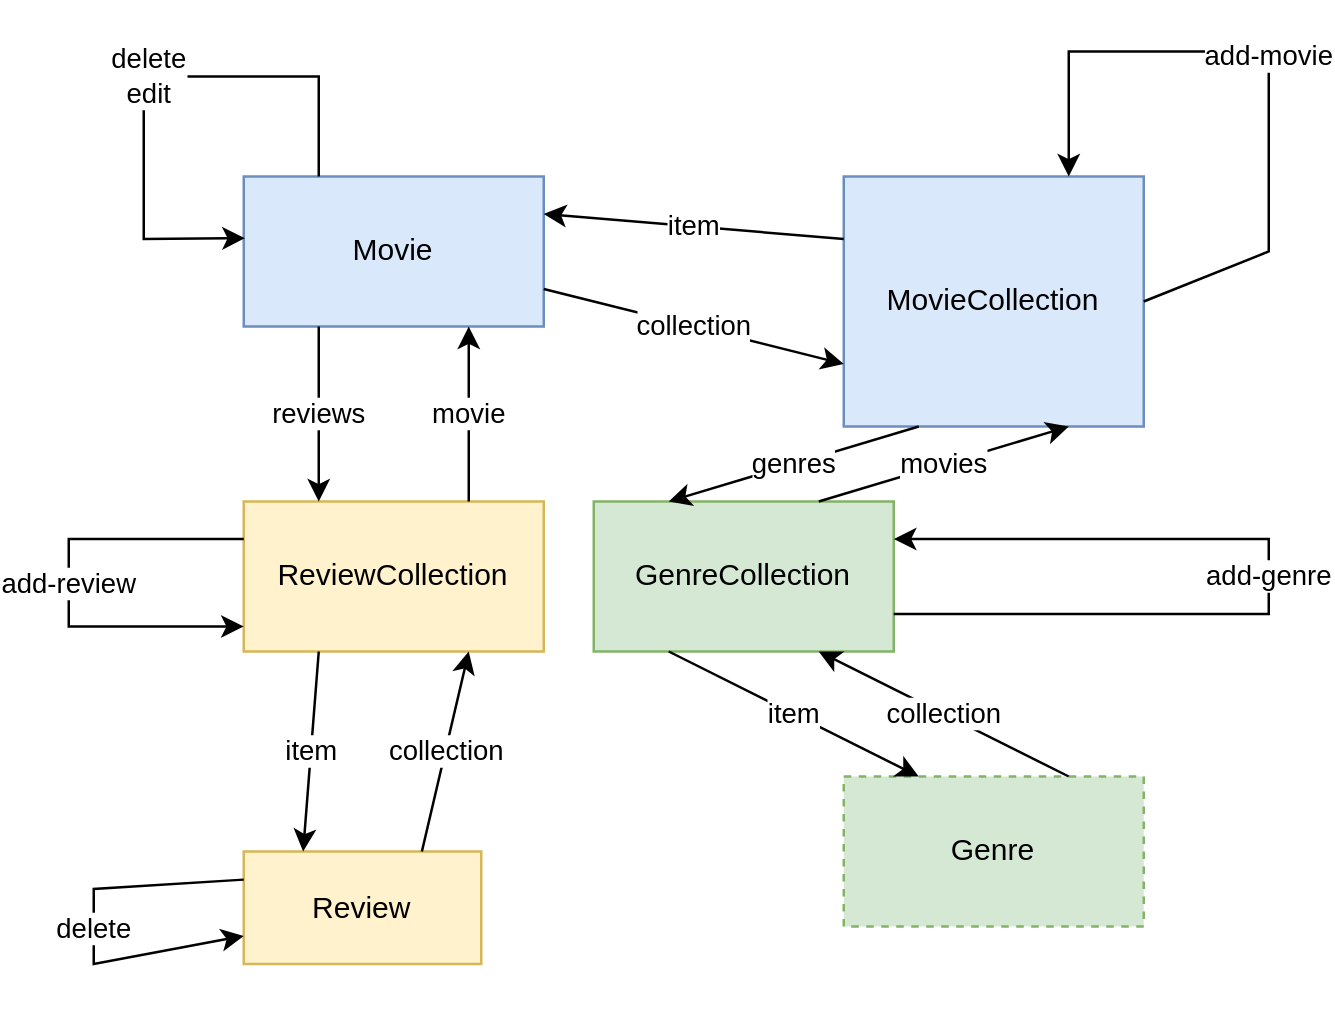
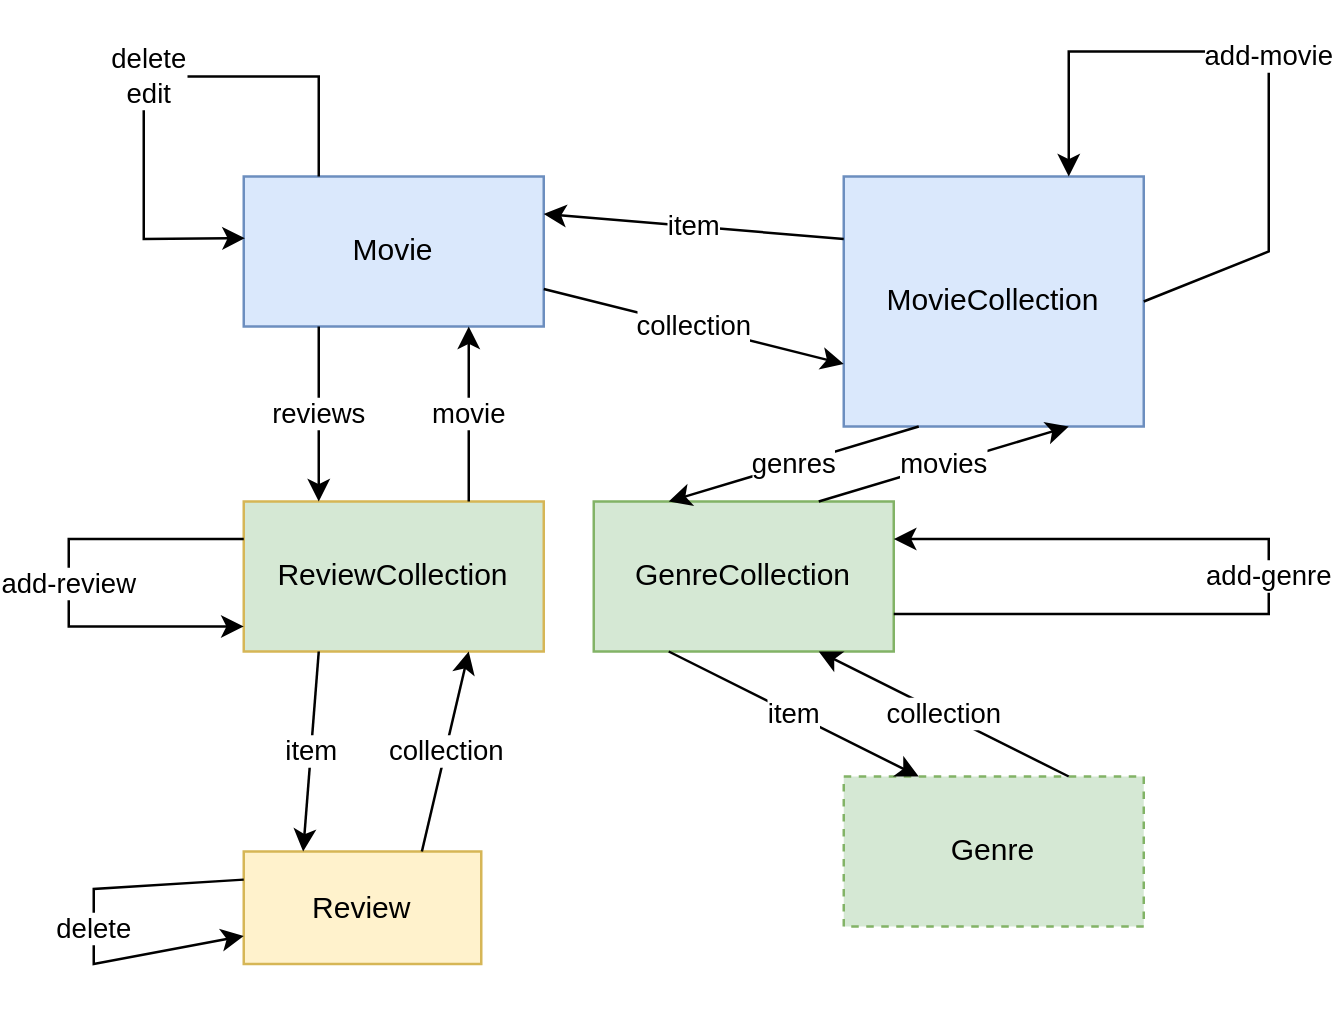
node "ReviewCollection": fillcolor #fff2cc -> #d5e8d4
